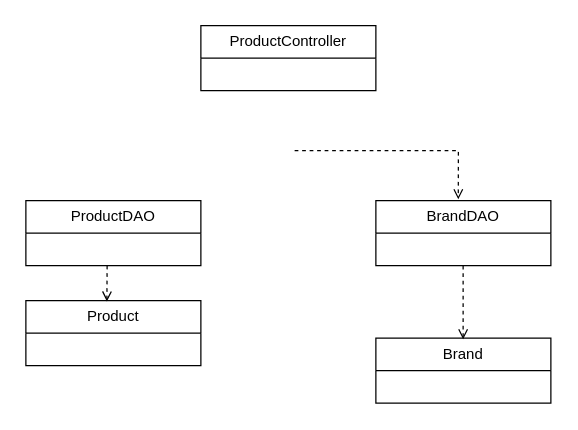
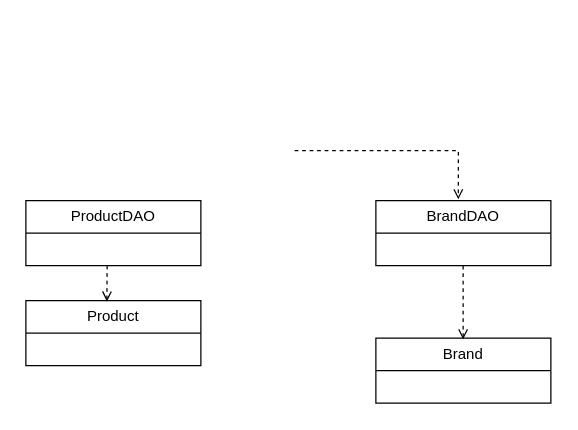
node "ProductController": removed
